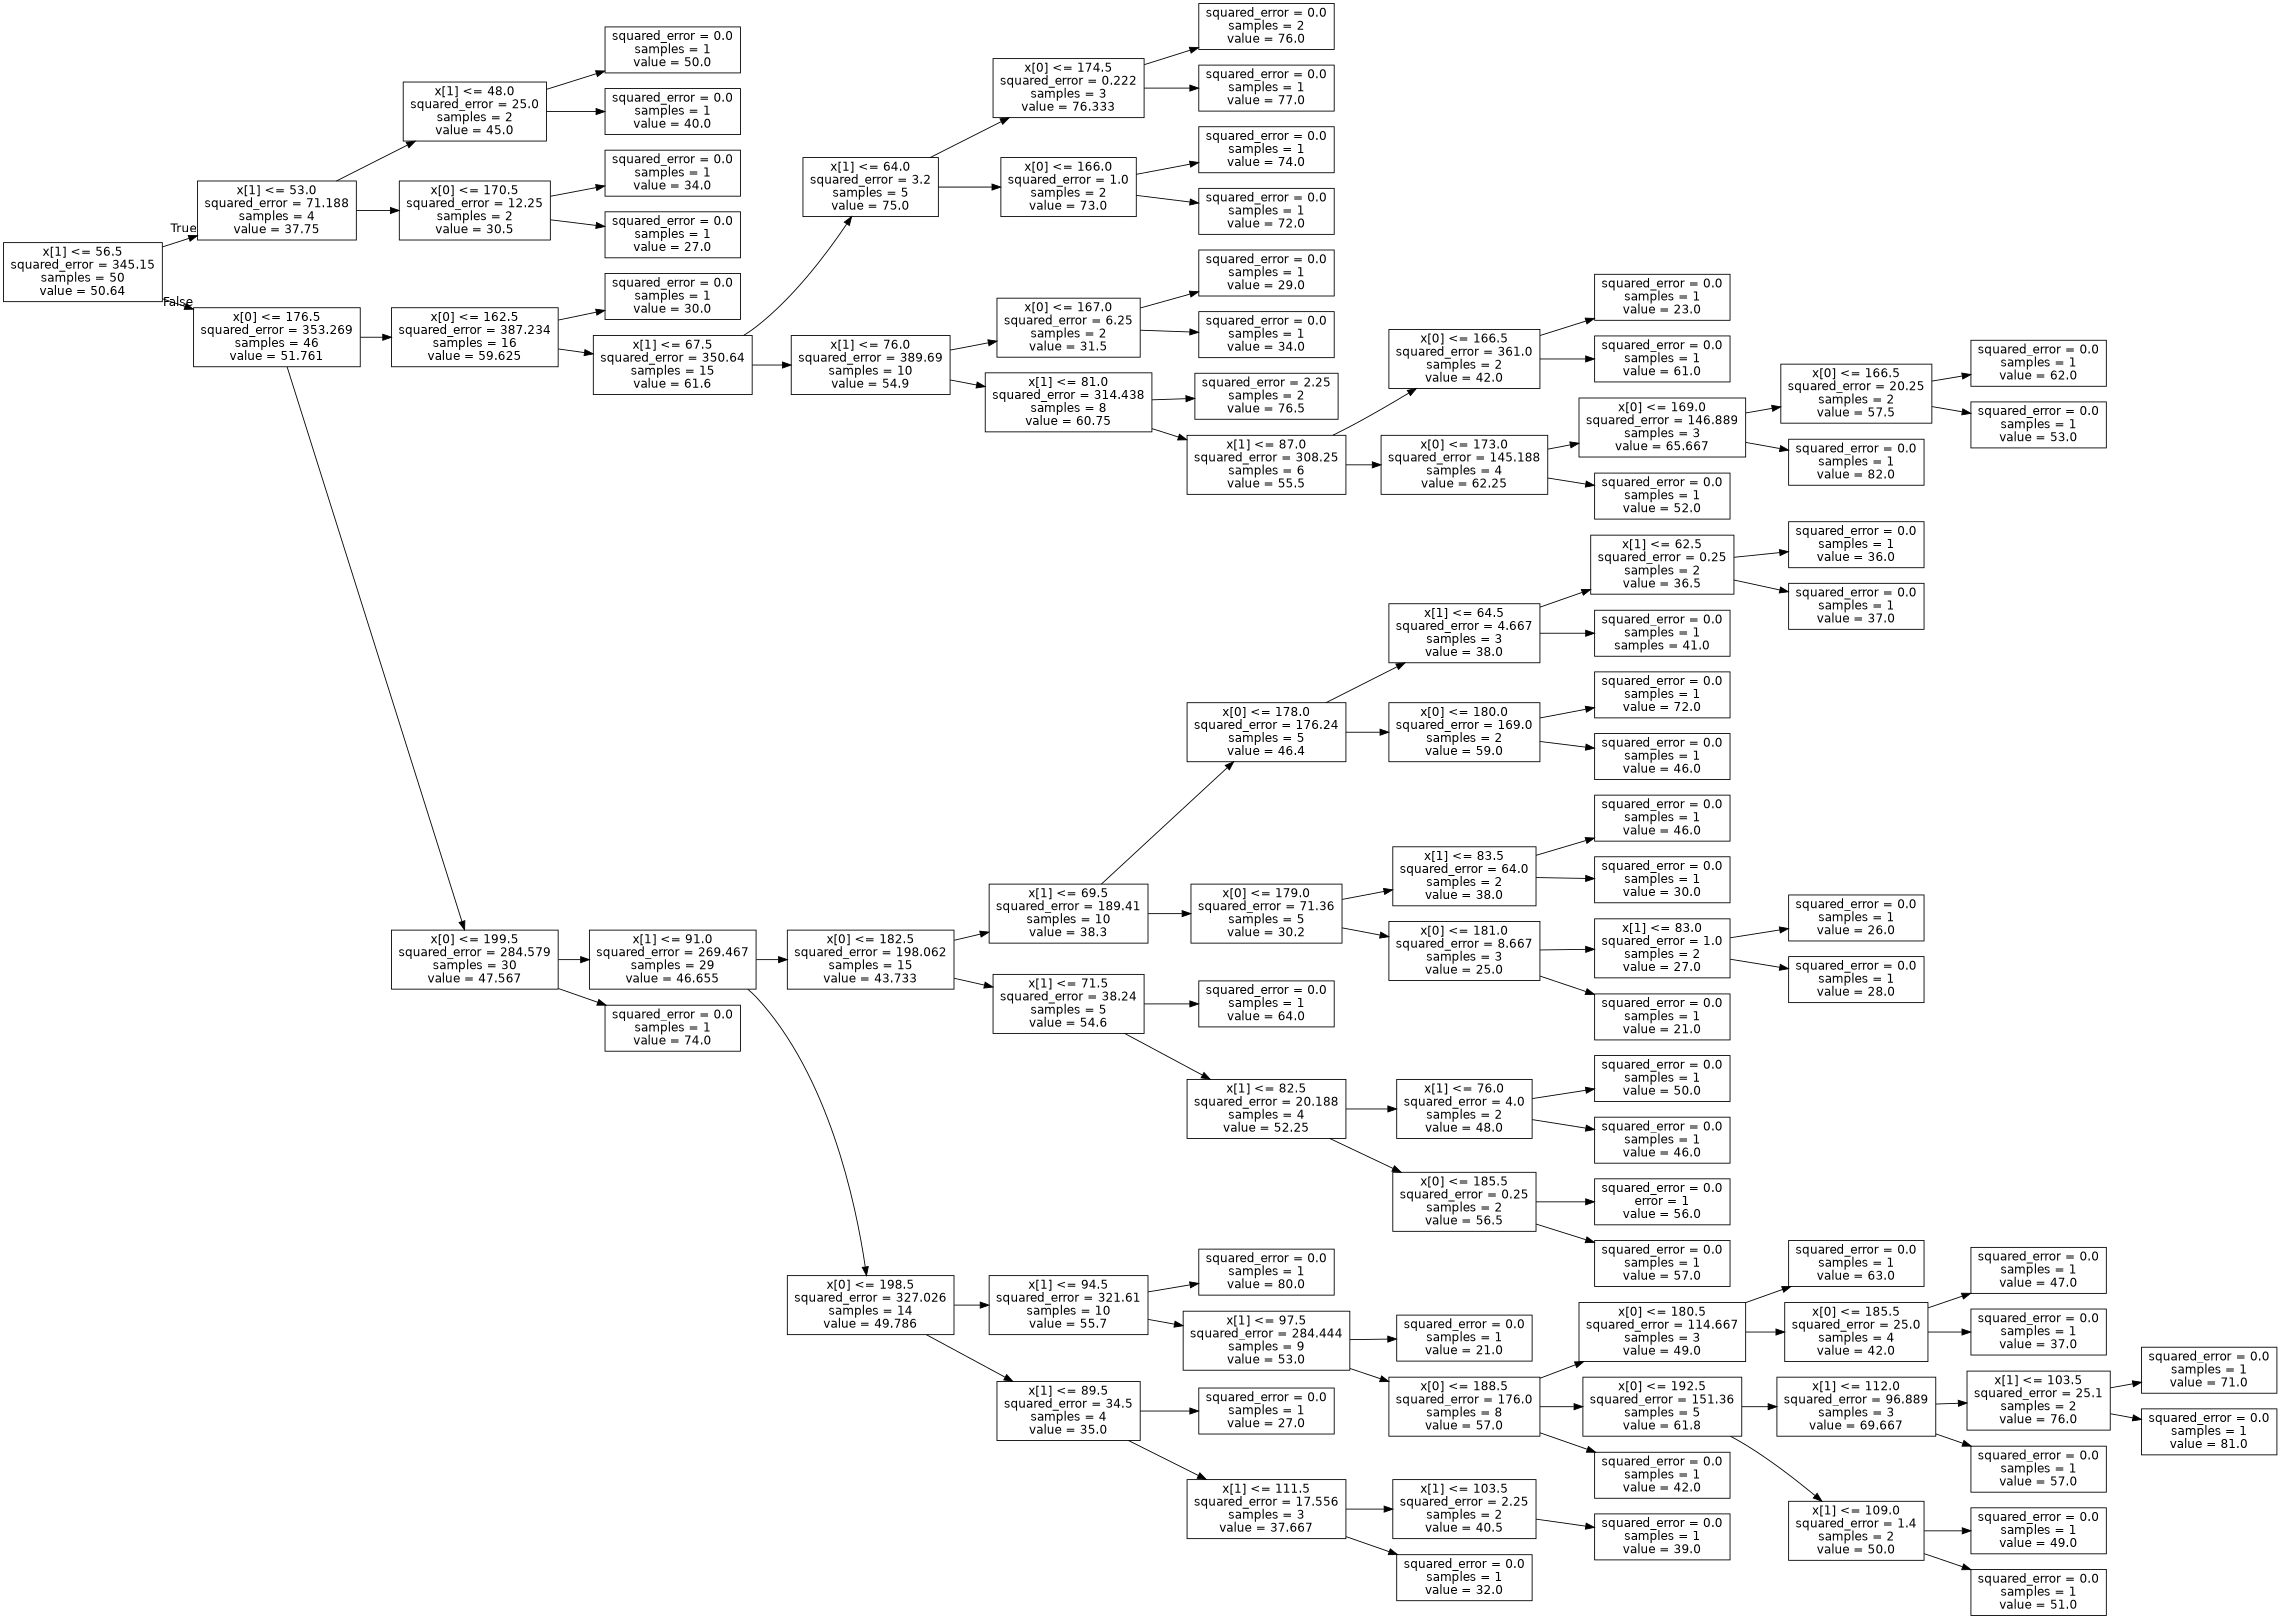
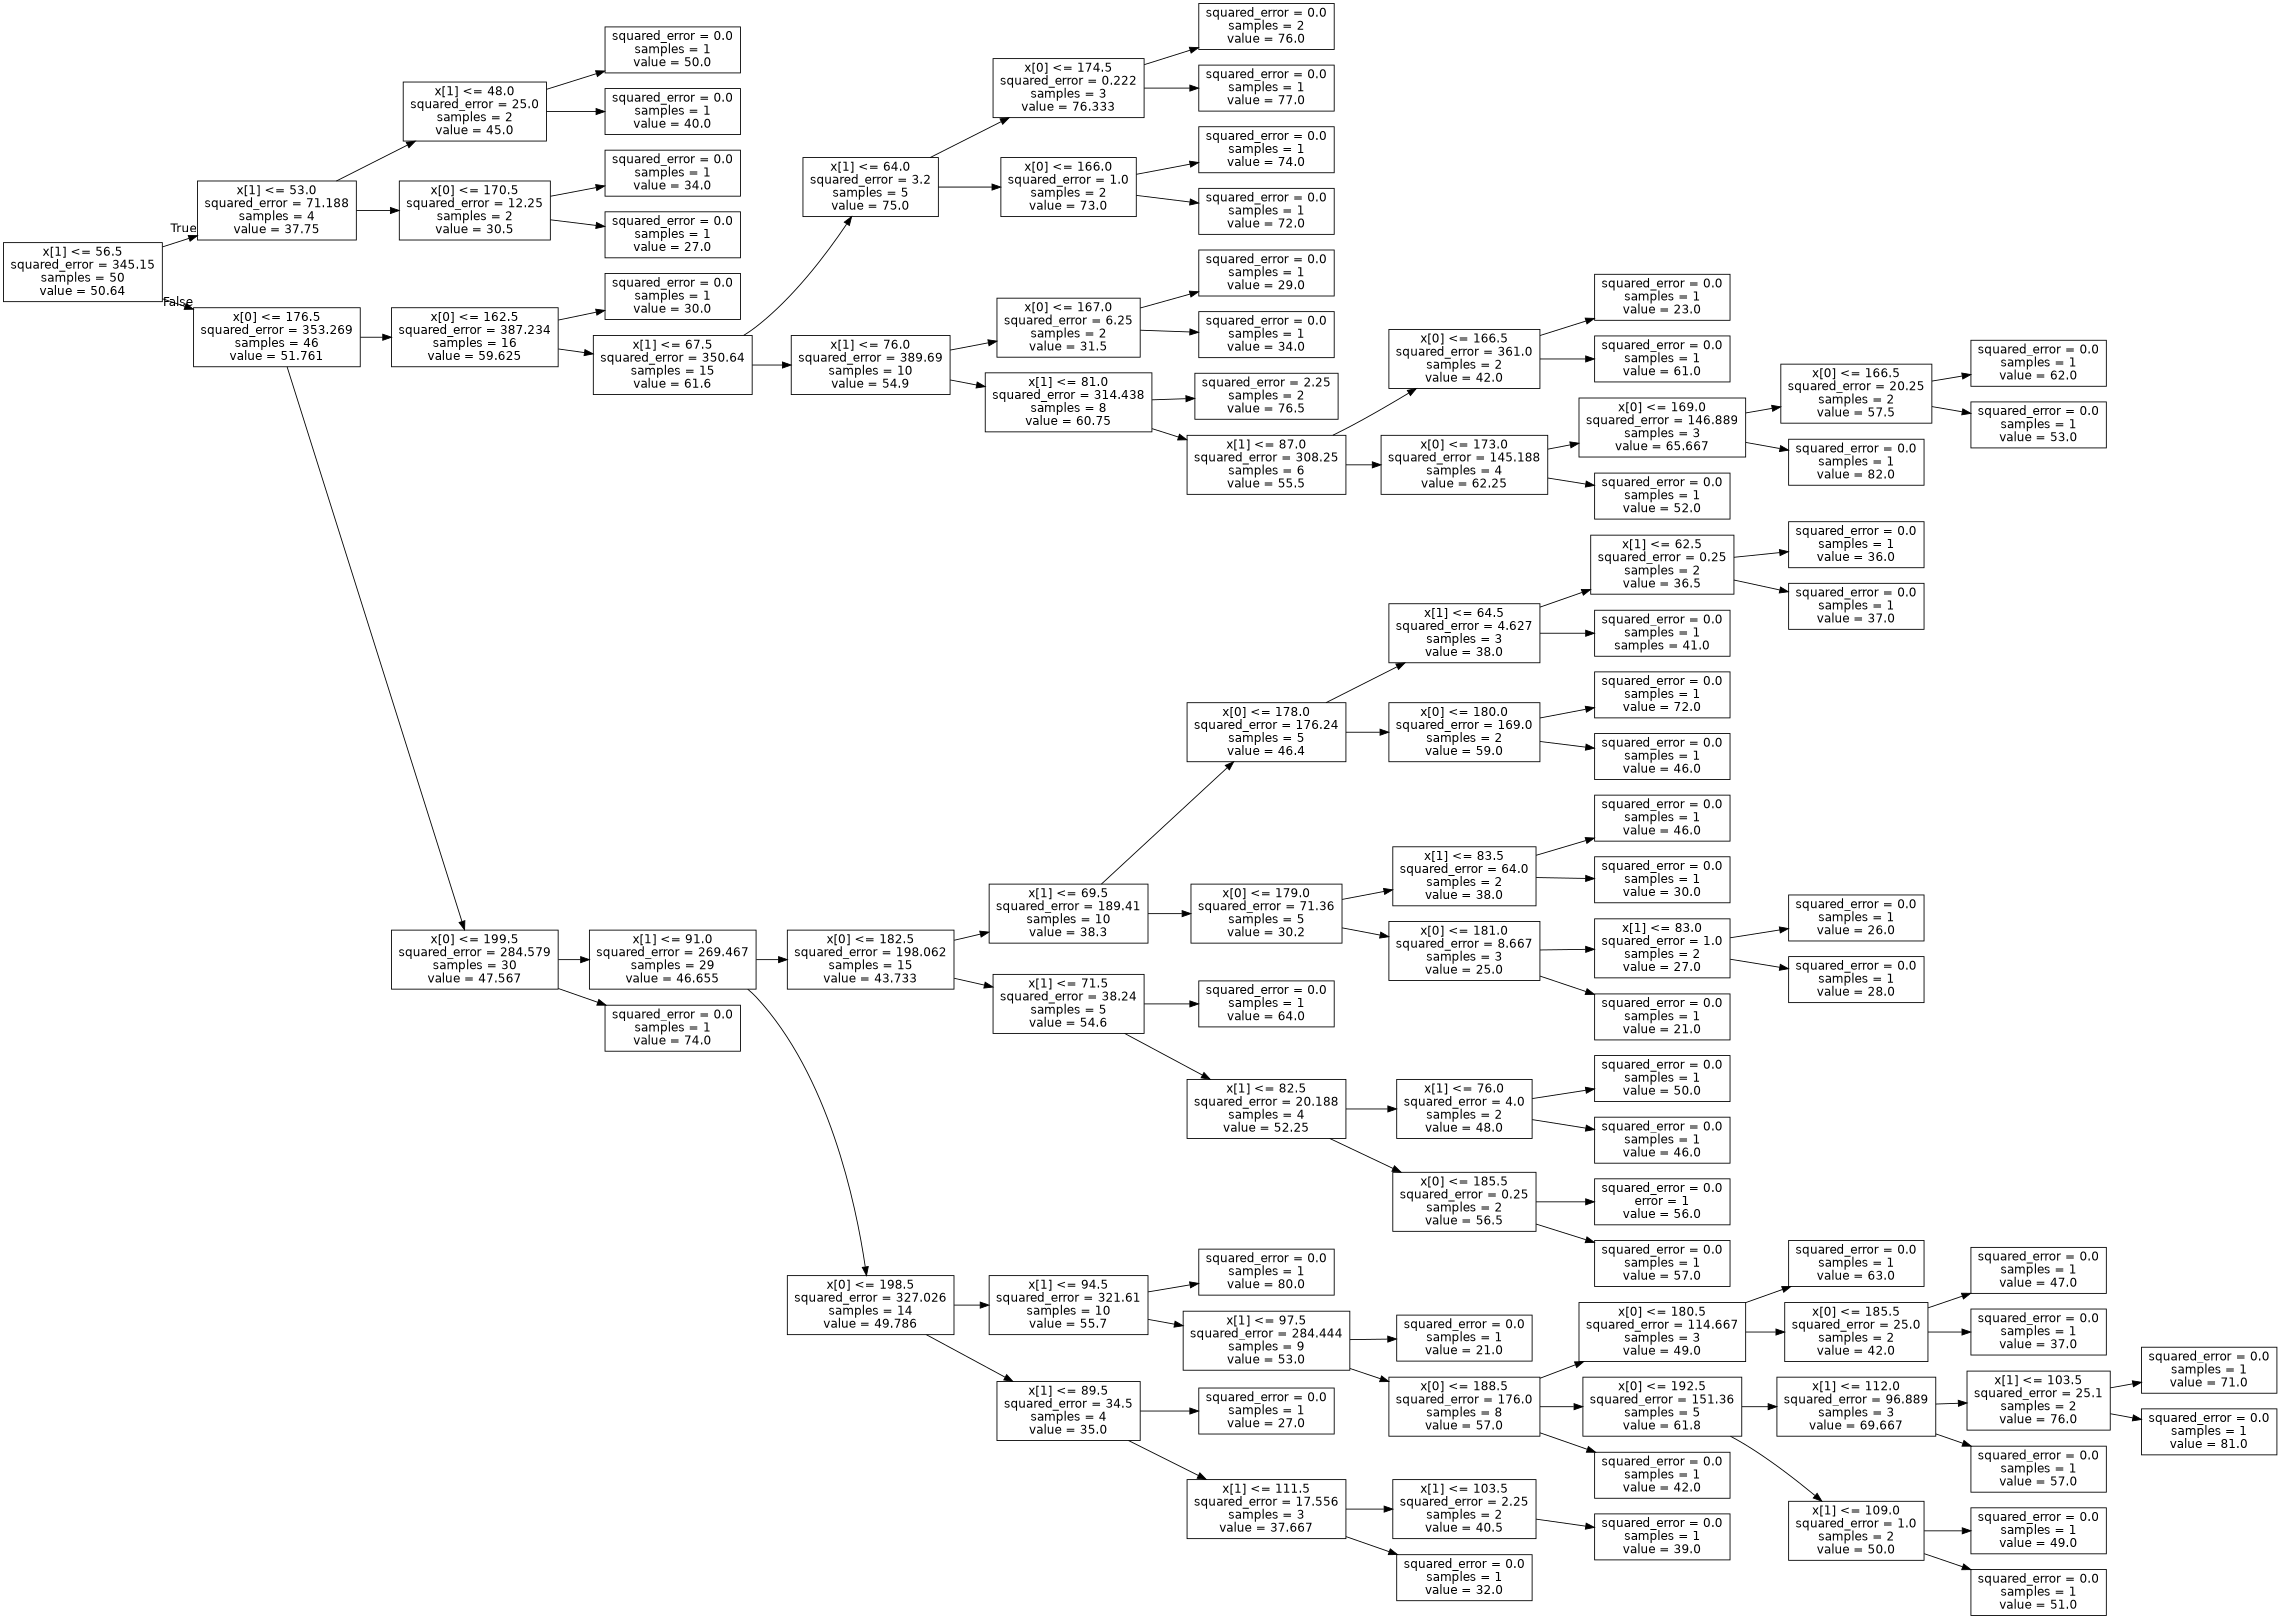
node "x[1] <= 64.5 squared_error = 4.667 samples = 3 value = 38.0": label "x[1] <= 64.5 squared_error = 4.667 samples = 3 value = 38.0" -> "x[1] <= 64.5 squared_error = 4.627 samples = 3 value = 38.0"
node "x[0] <= 185.5 squared_error = 25.0 samples = 4 value = 42.0": label "x[0] <= 185.5 squared_error = 25.0 samples = 4 value = 42.0" -> "x[0] <= 185.5 squared_error = 25.0 samples = 2 value = 42.0"
node "x[1] <= 109.0 squared_error = 1.4 samples = 2 value = 50.0": label "x[1] <= 109.0 squared_error = 1.4 samples = 2 value = 50.0" -> "x[1] <= 109.0 squared_error = 1.0 samples = 2 value = 50.0"
